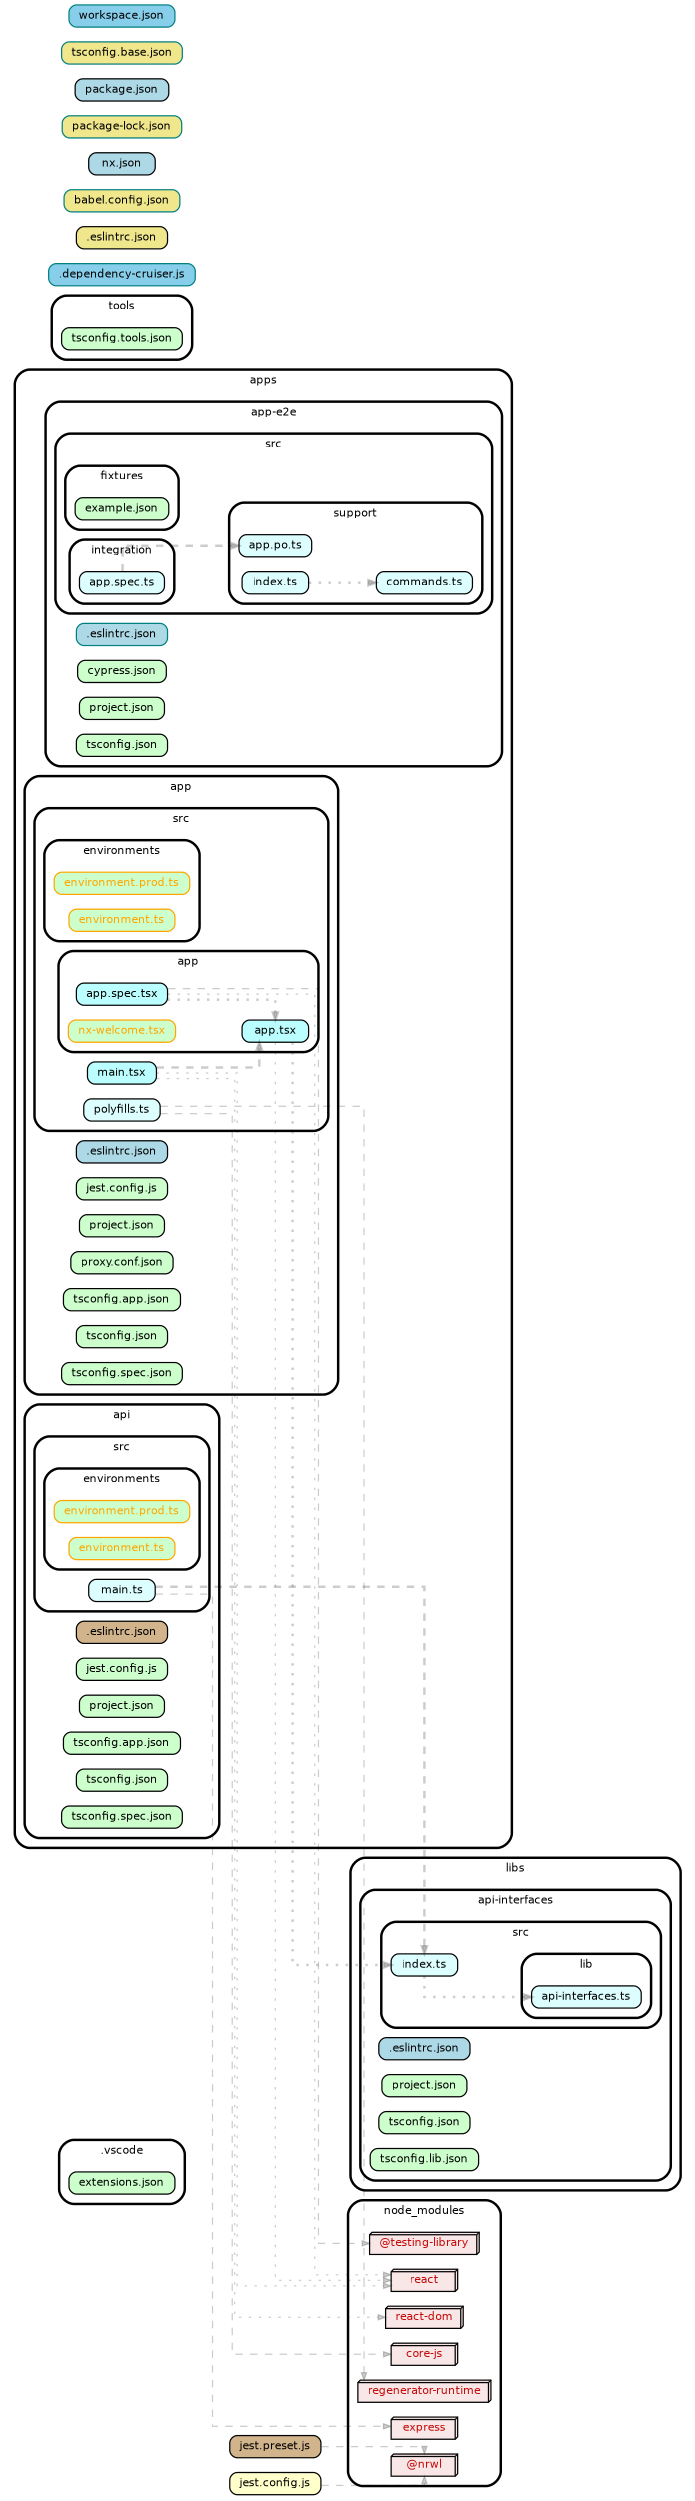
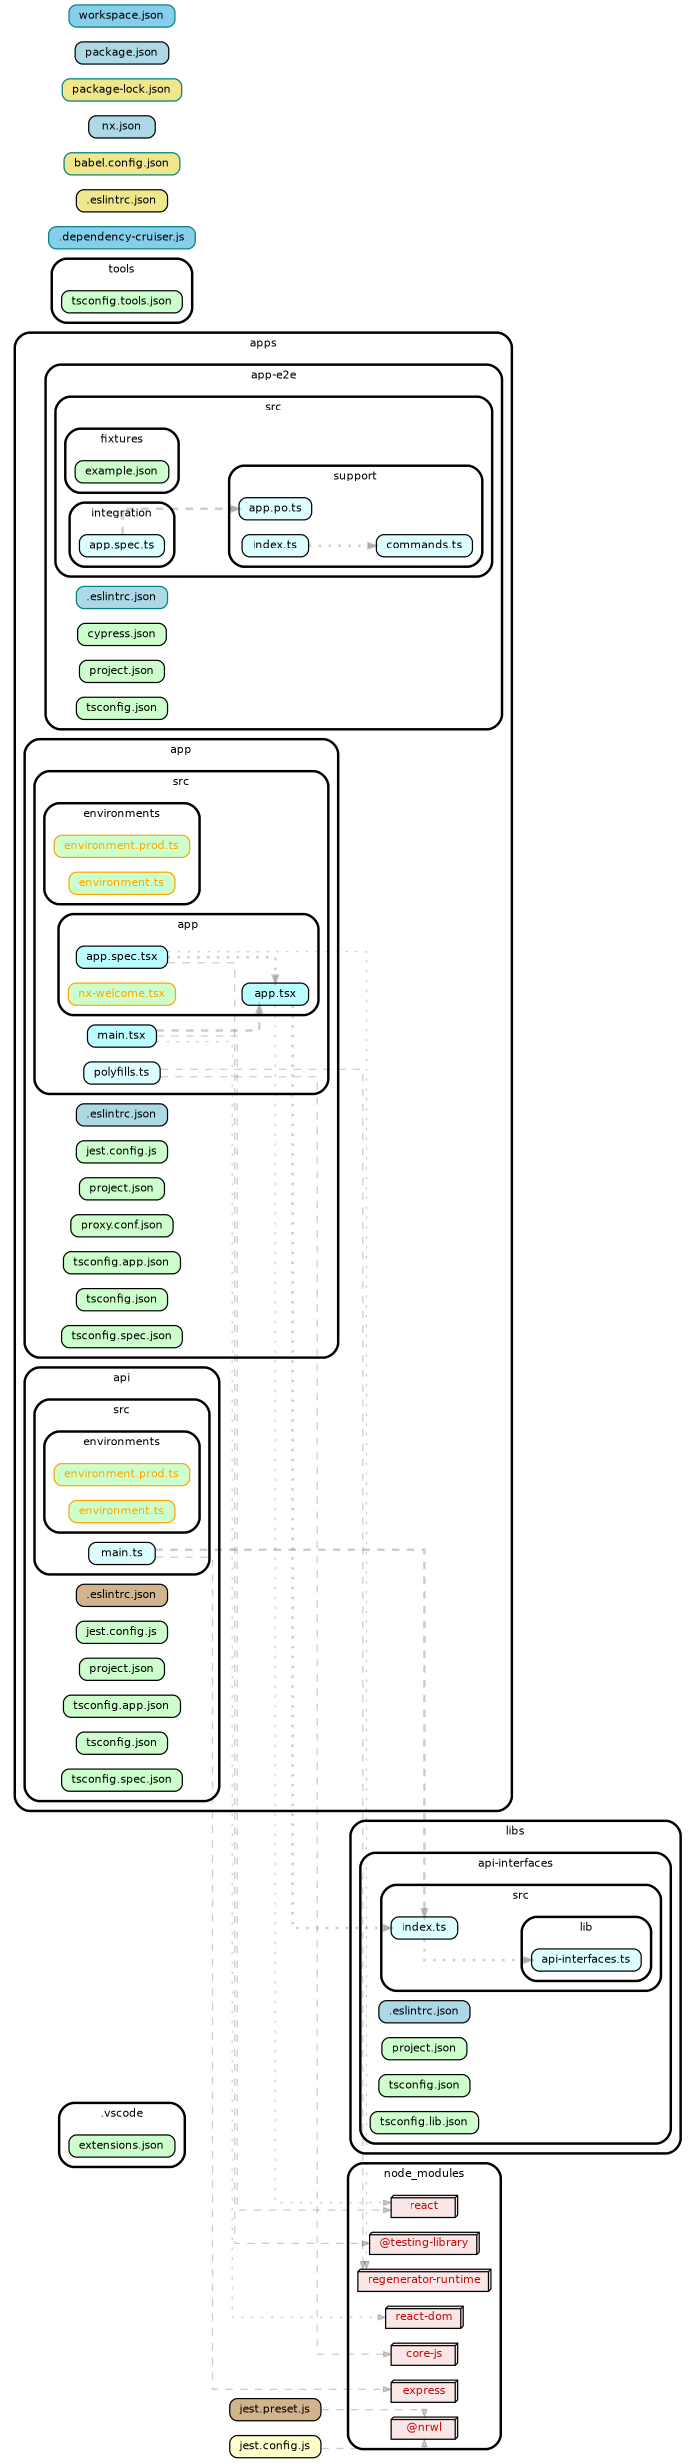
node "tsconfig.base.json": removed
edge "app.spec.tsx" -> "react": now "app.spec.tsx" -> "regenerator-runtime"
edge "main.tsx" -> "react": style dotted -> dashed
